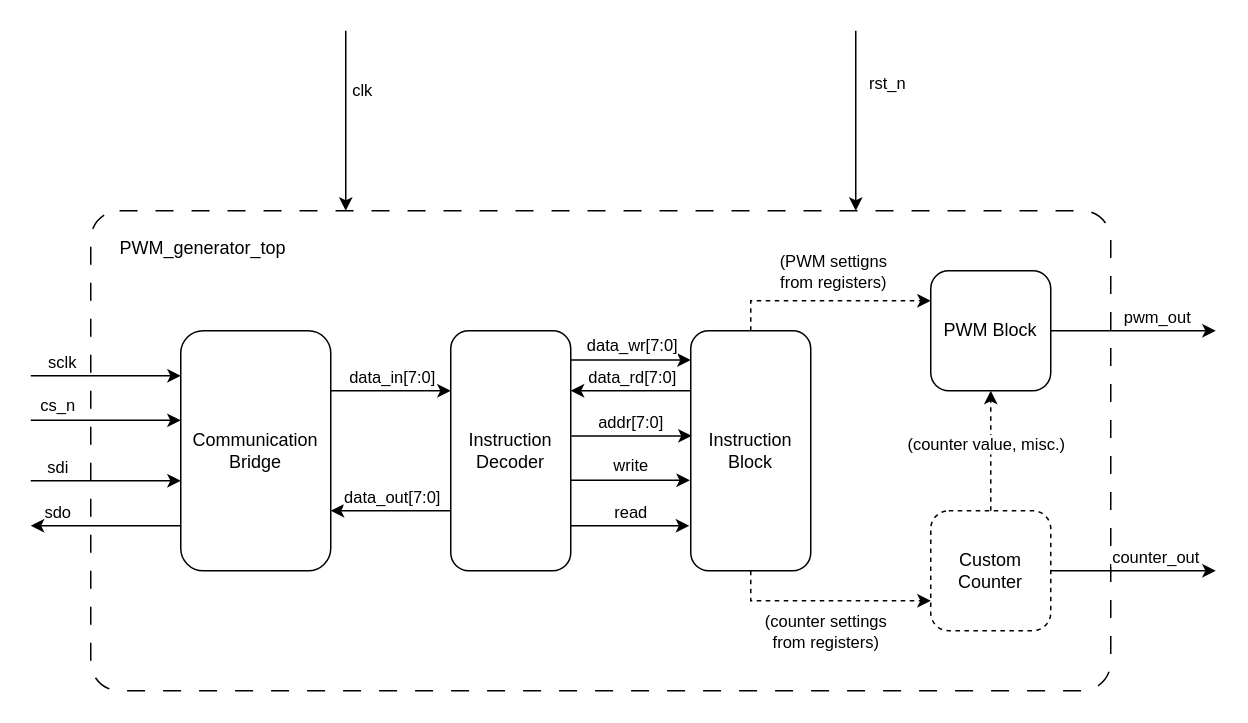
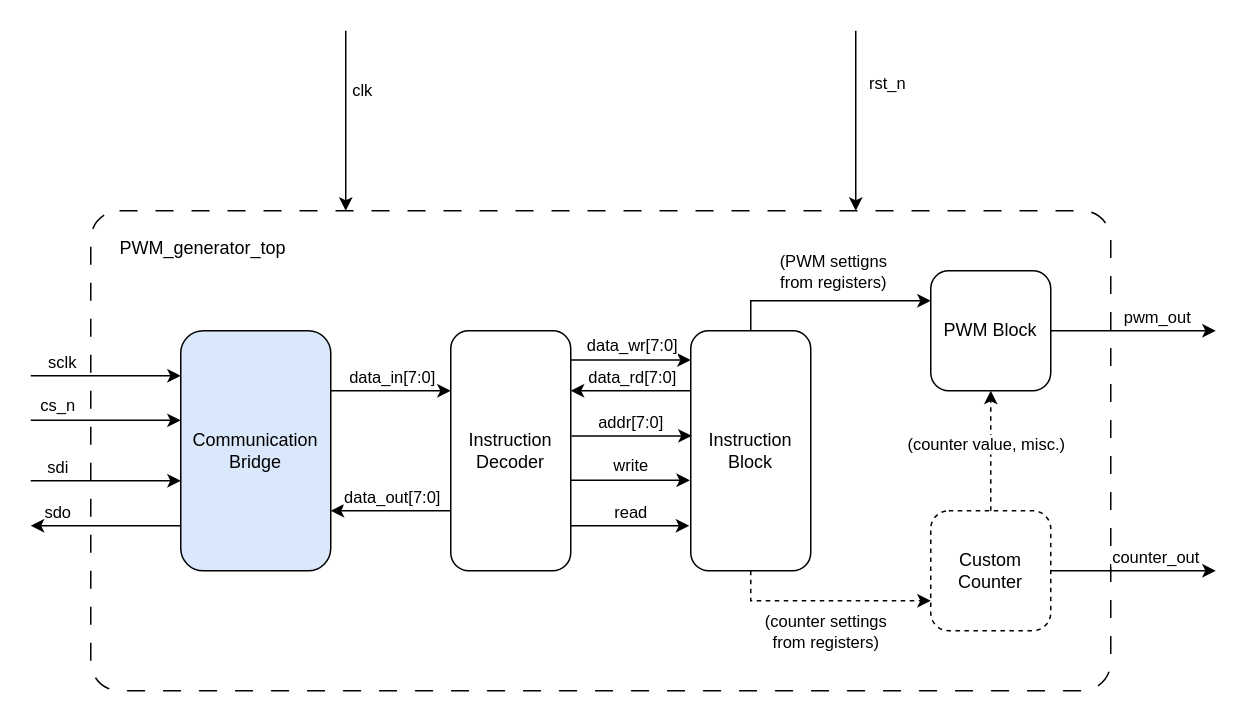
edge "Instruction Block" -> "PWM Block": style dashed -> solid
node "Communication Bridge": fillcolor #ffffff -> #dae8fc
